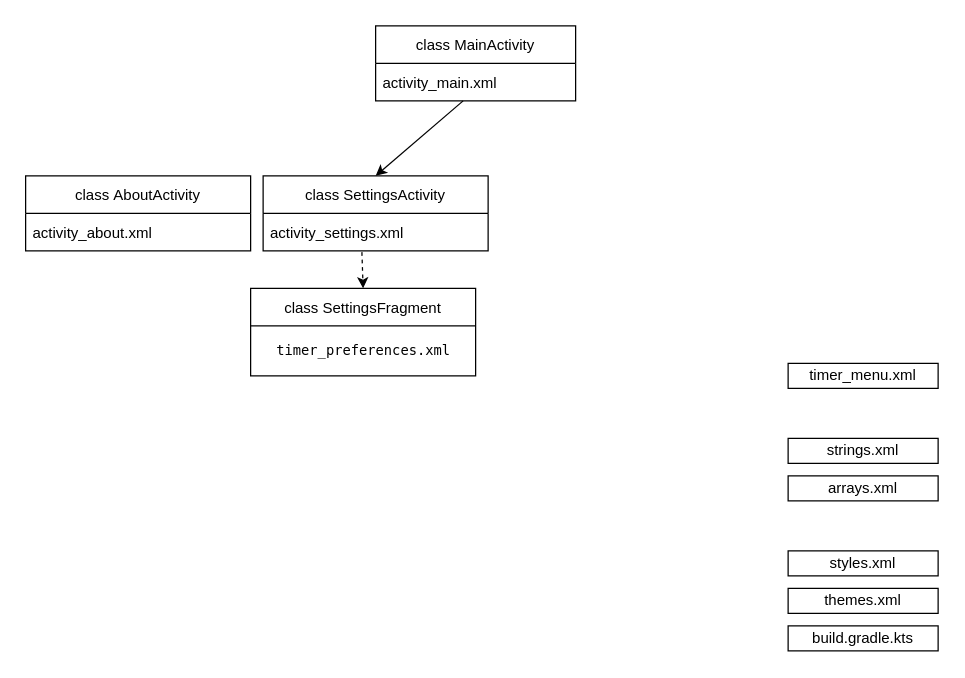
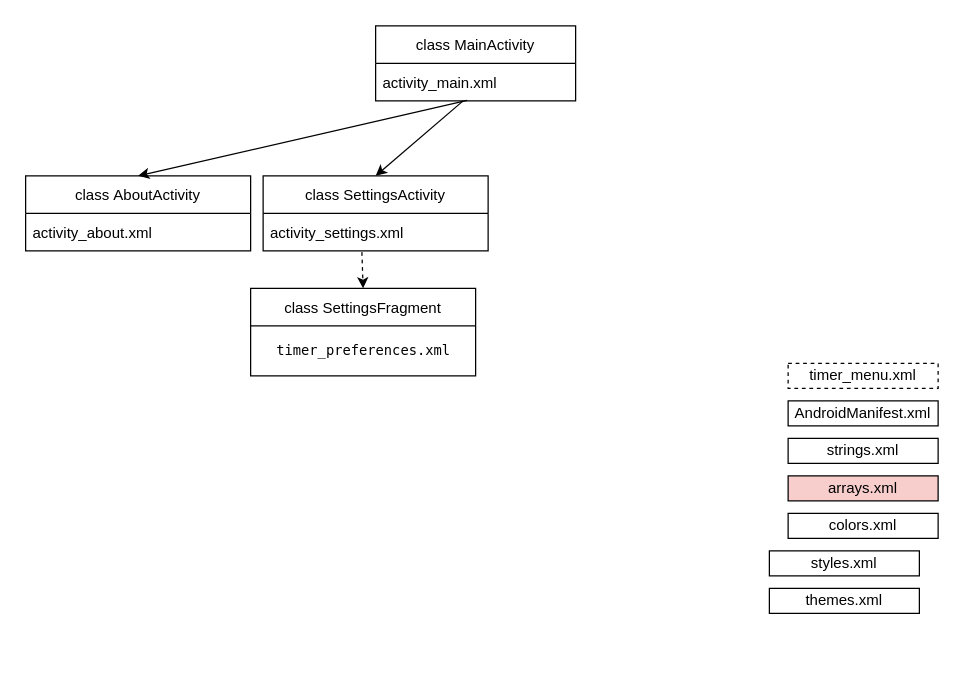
edge "activity_main.xml" -> "class AboutActivity": added
node "timer_menu.xml": style solid -> dashed
node "AndroidManifest.xml": added
node "arrays.xml": fillcolor #ffffff -> #f8cecc
node "colors.xml": added
node "styles.xml": moved (863, 563) -> (844, 563)
node "themes.xml": moved (863, 601) -> (844, 601)
node "build.gradle.kts": removed
